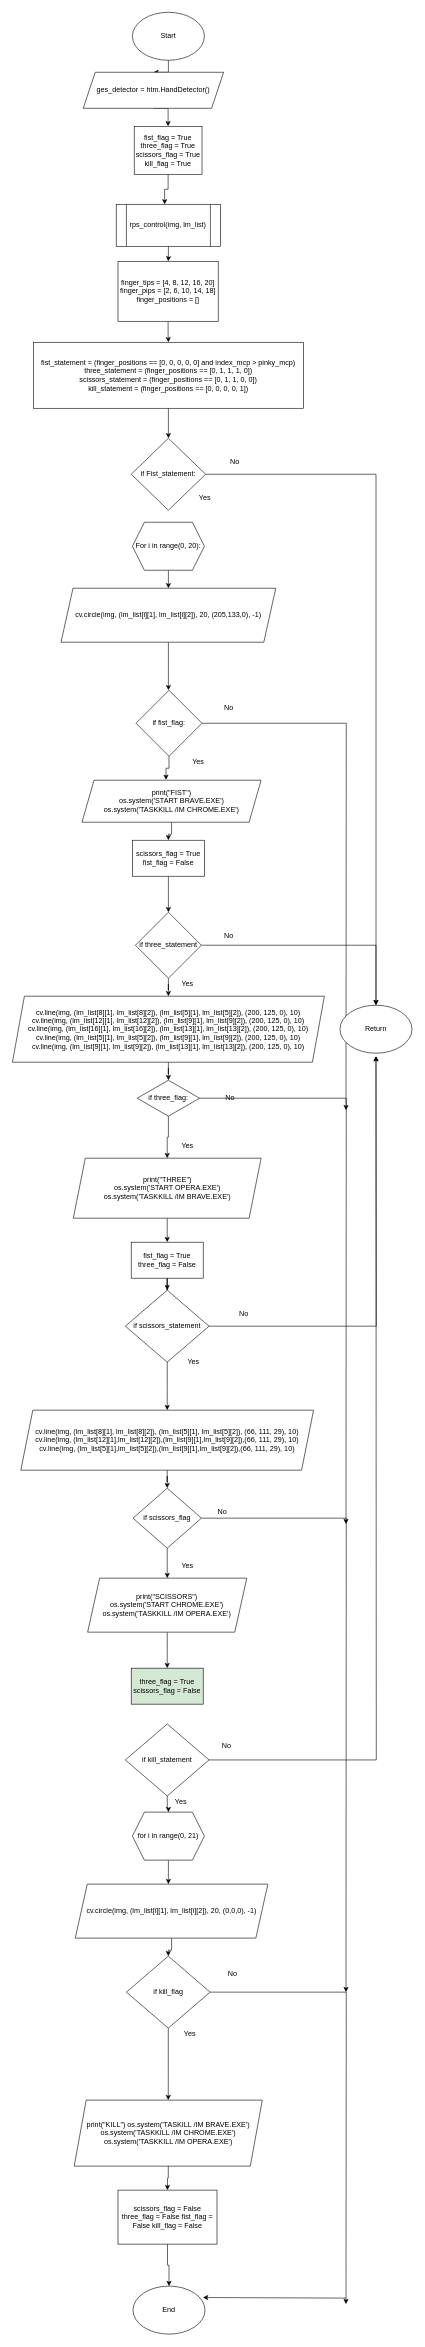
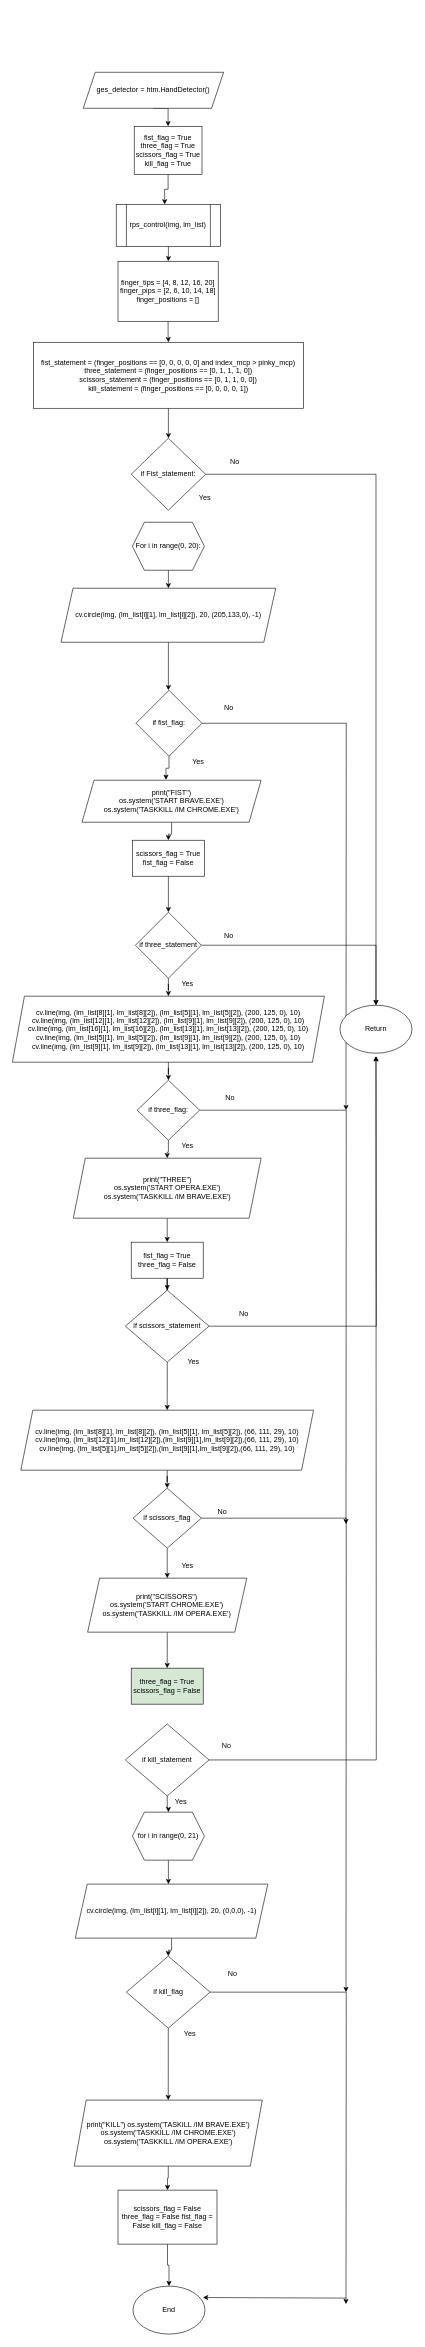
node "Start": removed
edge "Start" -> "ges_detector = htm.HandDetector()": removed
node "if three_flag:": size 62x36 -> 62x60
